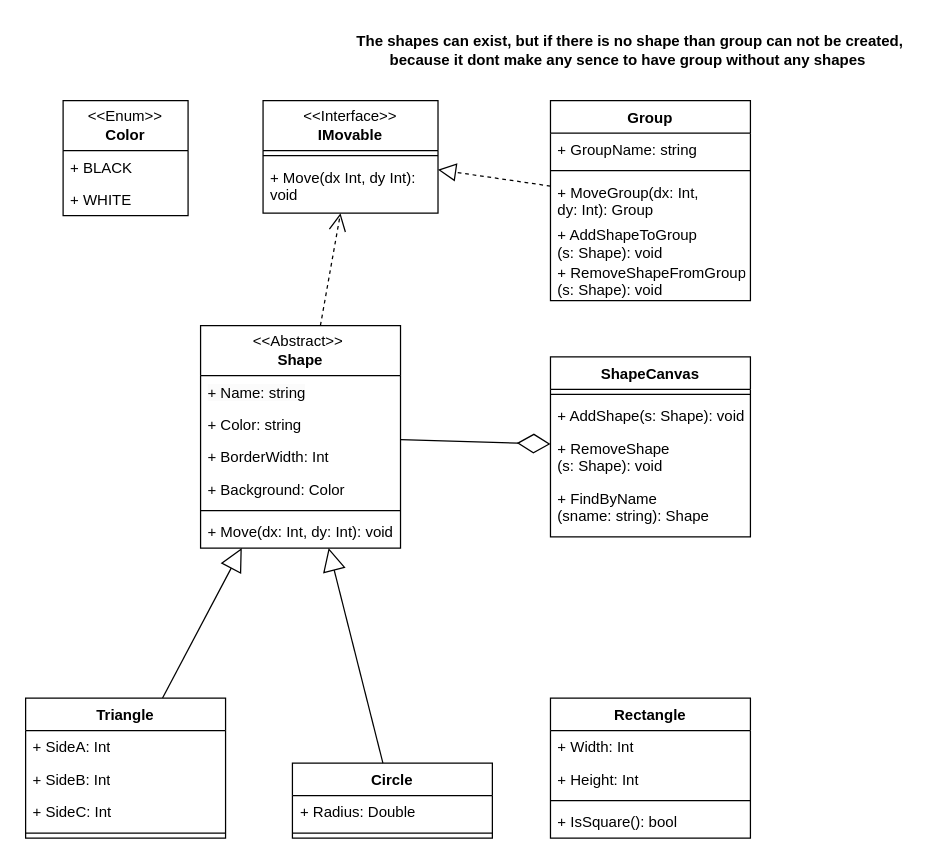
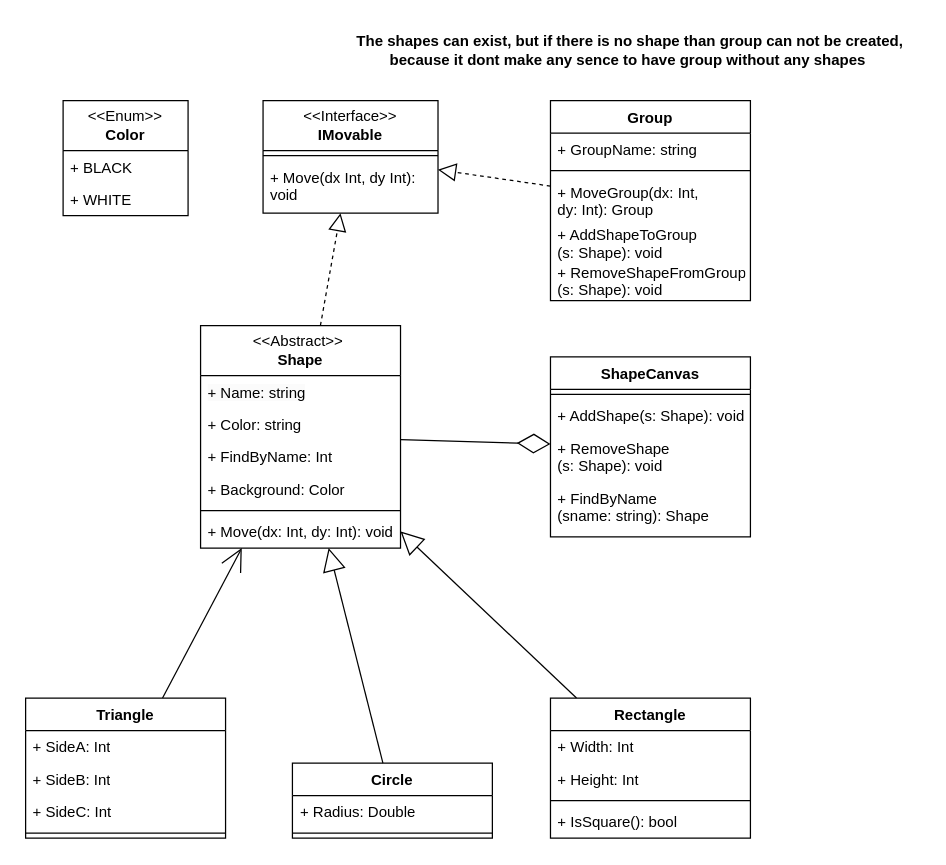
edge "<<Abstract>> Shape" -> "<<Interface>> IMovable": arrowhead open -> block
node "+ BorderWidth: Int": label "+ BorderWidth: Int" -> "+ FindByName: Int"
edge "Triangle" -> "<<Abstract>> Shape": arrowhead block -> open
edge "Rectangle" -> "<<Abstract>> Shape": added
